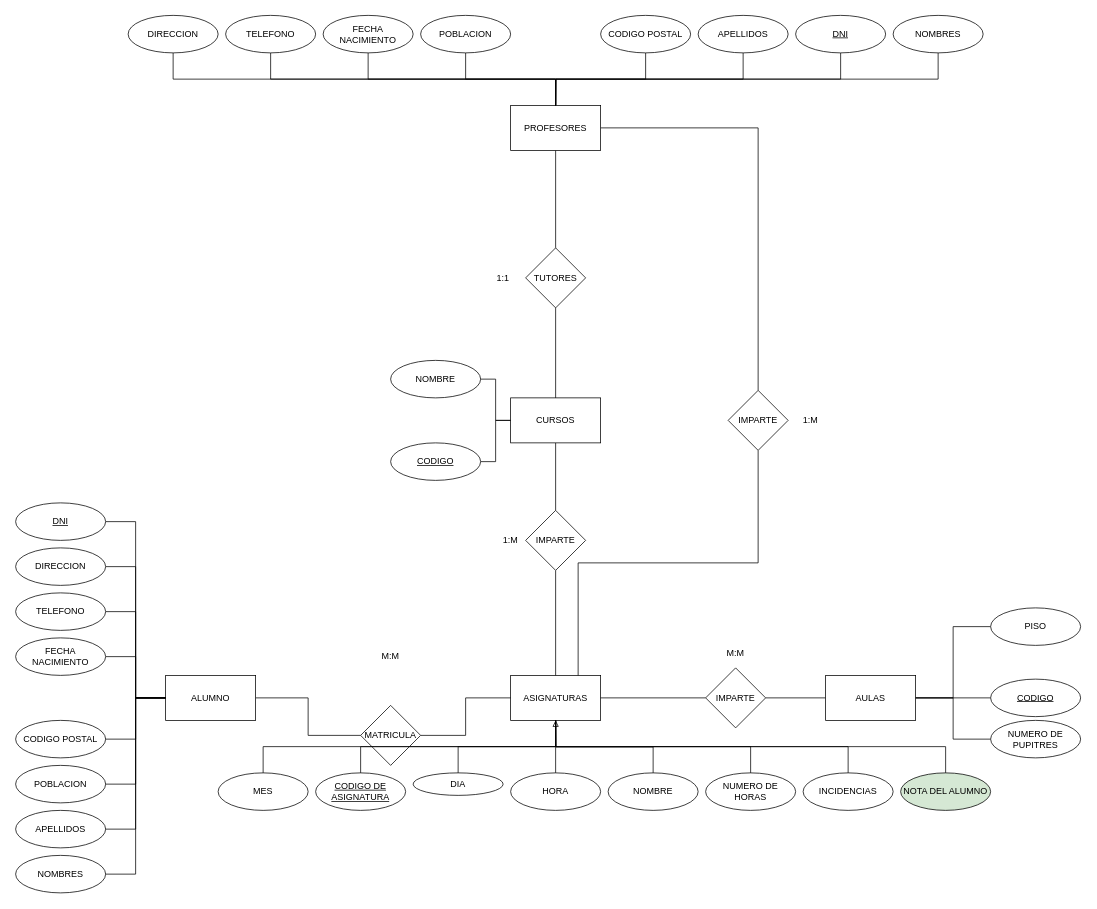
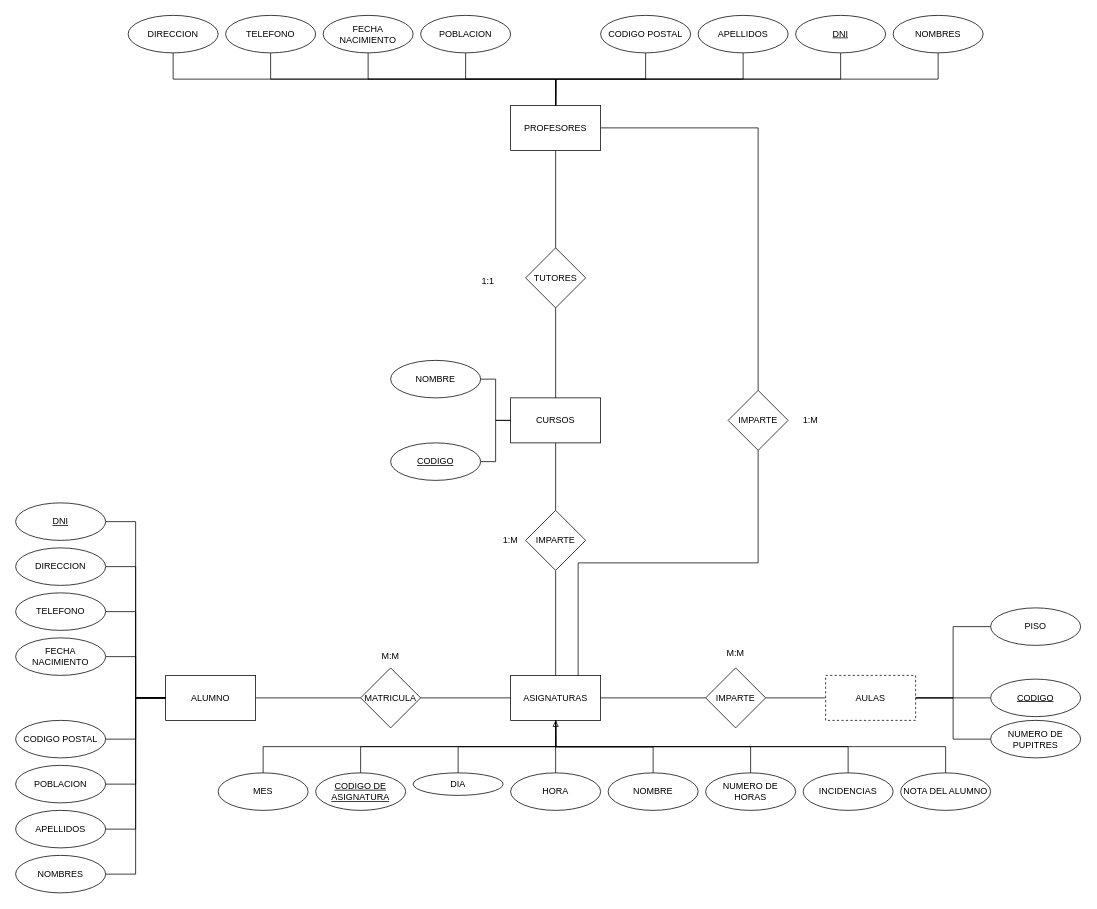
node "1:1": moved (503, 278) -> (488, 282)
node "AULAS": style solid -> dashed
node "MATRICULA": moved (390, 735) -> (390, 698)
node "NOTA DEL ALUMNO": fillcolor #d5e8d4 -> #ffffff
